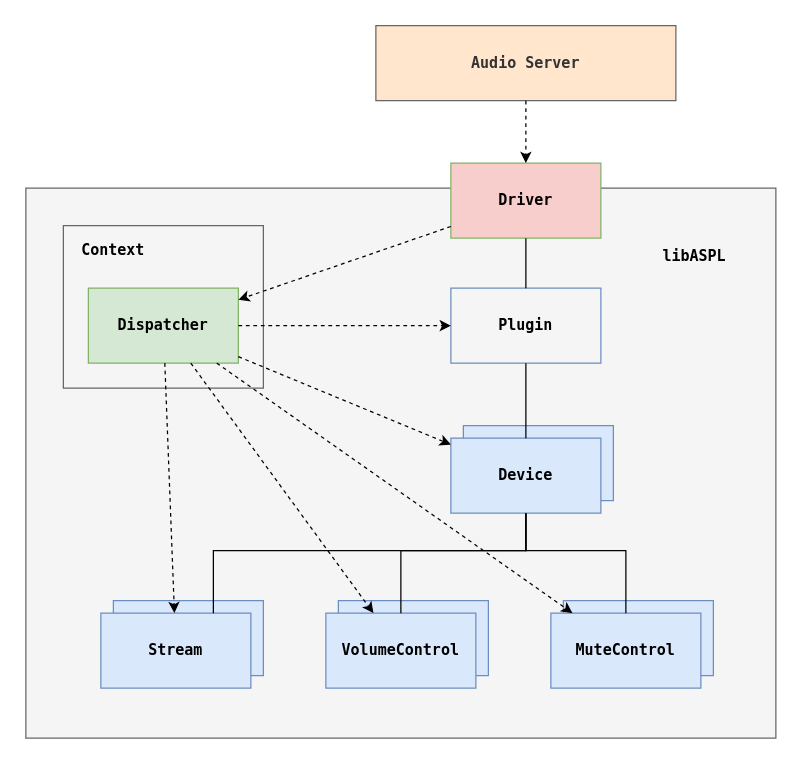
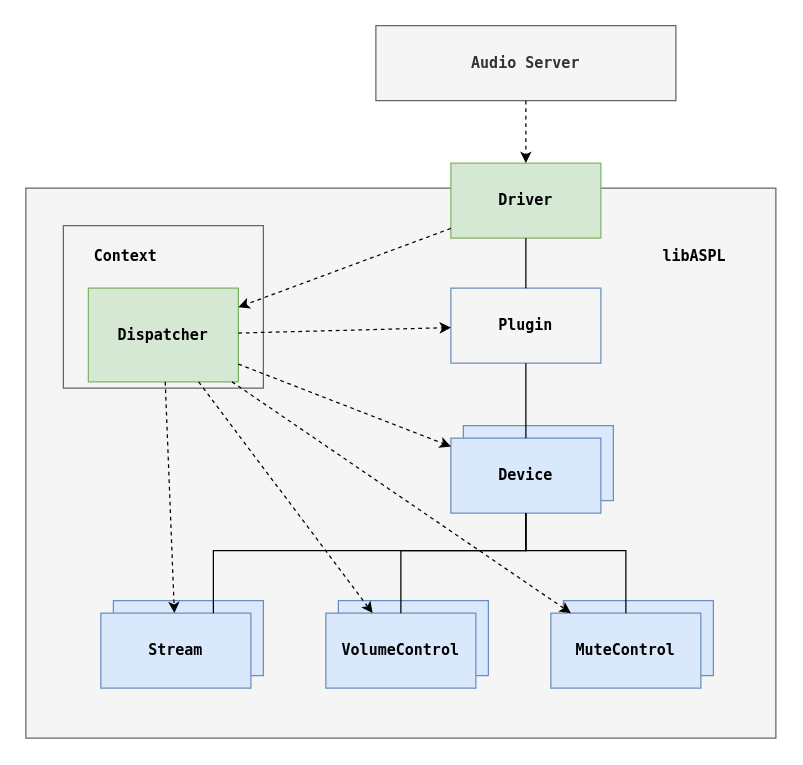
node "Audio Server": fillcolor #ffe6cc -> #f5f5f5
node "Driver": fillcolor #f8cecc -> #d5e8d4
node "Context": moved (113, 251) -> (126, 257)
node "Dispatcher": size 150x75 -> 150x94
